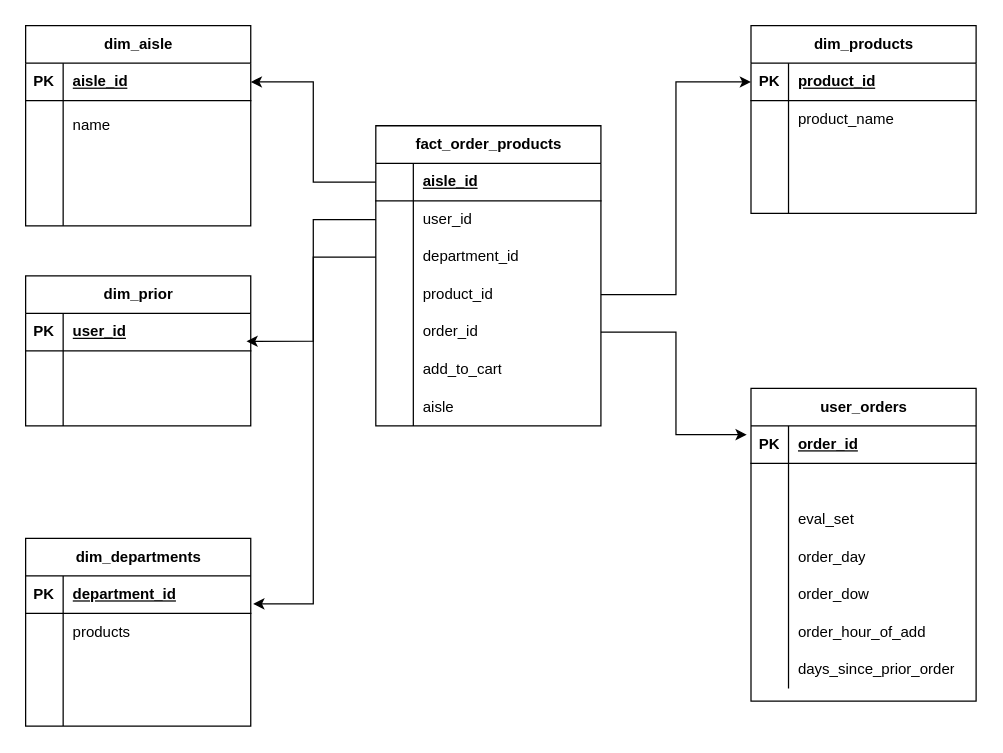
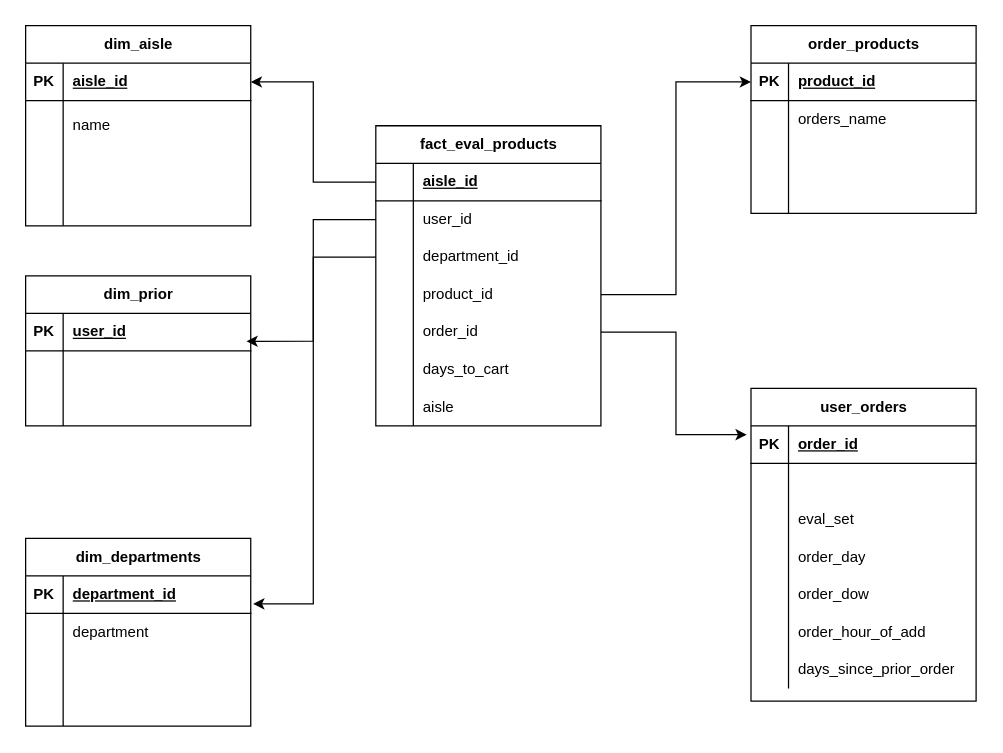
node "dim_products": label "dim_products" -> "order_products"
node "product_name": label "product_name" -> "orders_name"
node "fact_order_products": label "fact_order_products" -> "fact_eval_products"
node "add_to_cart": label "add_to_cart" -> "days_to_cart"
node "products": label "products" -> "department"
